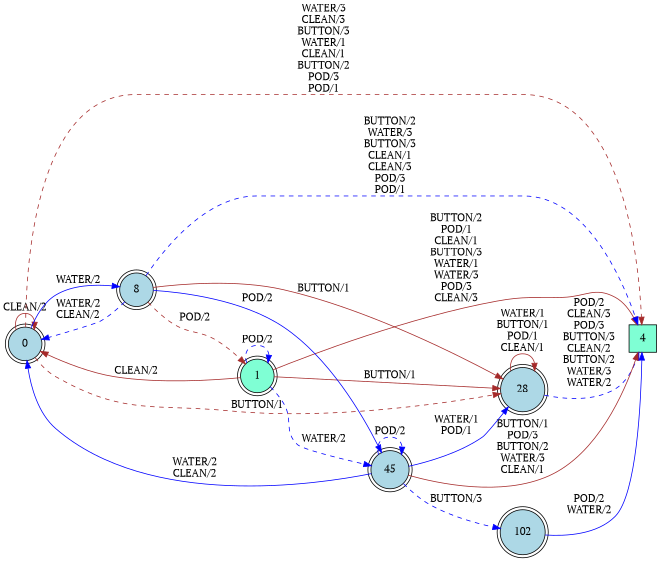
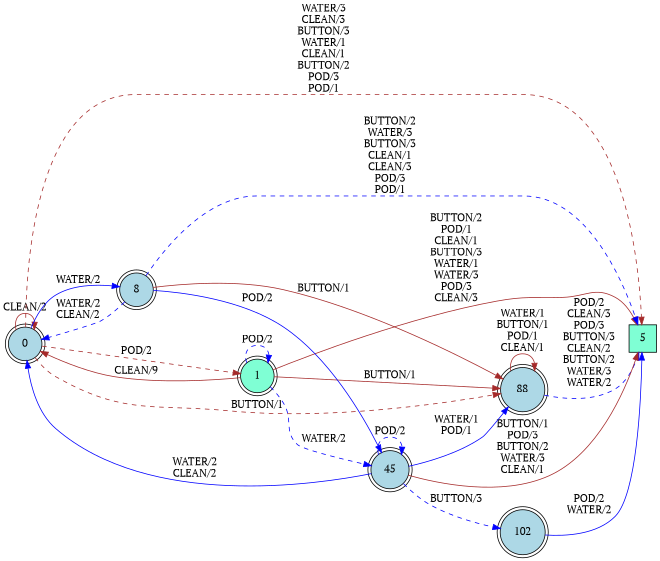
edge "8" -> "1": now "0" -> "1"
node "4": label "4" -> "5"
edge "1" -> "0": label "CLEAN/2" -> "CLEAN/9"
node "28": label "28" -> "88"
